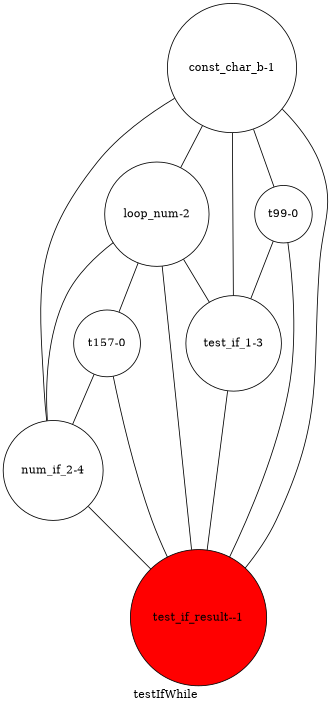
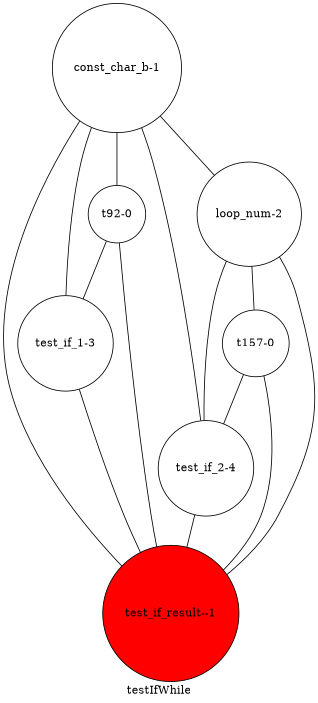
node "t99-0": label "t99-0" -> "t92-0"
edge "loop_num-2" -- "test_if_1-3": removed
node "num_if_2-4": label "num_if_2-4" -> "test_if_2-4"
